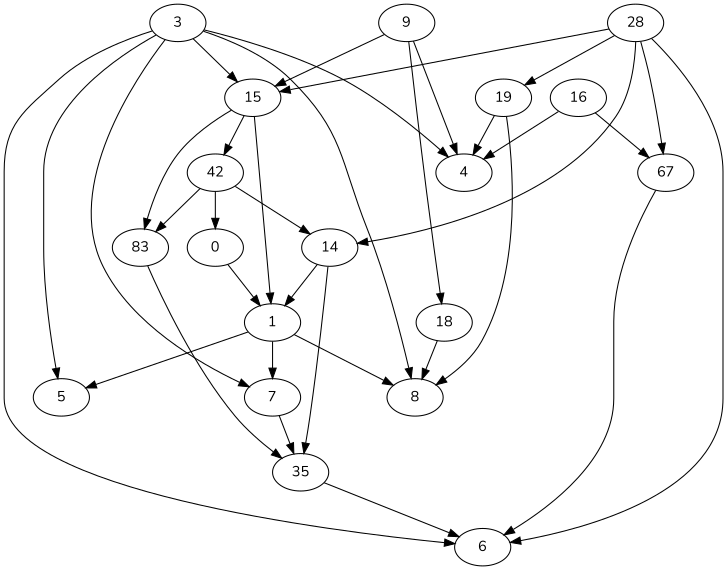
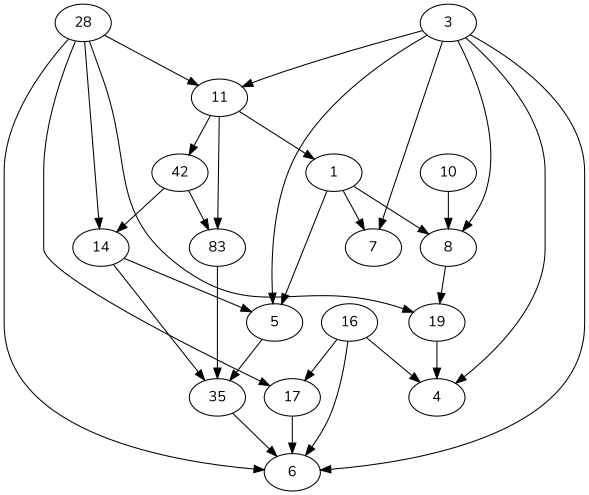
node "9": removed
node "15": label "15" -> "11"
node "67": label "67" -> "17"
node "0": removed
edge "19" -> "8": reversed
edge "14" -> "1": now "14" -> "5"
node "18": label "18" -> "10"
edge "16" -> "6": added
edge "7" -> "35": now "5" -> "35"
